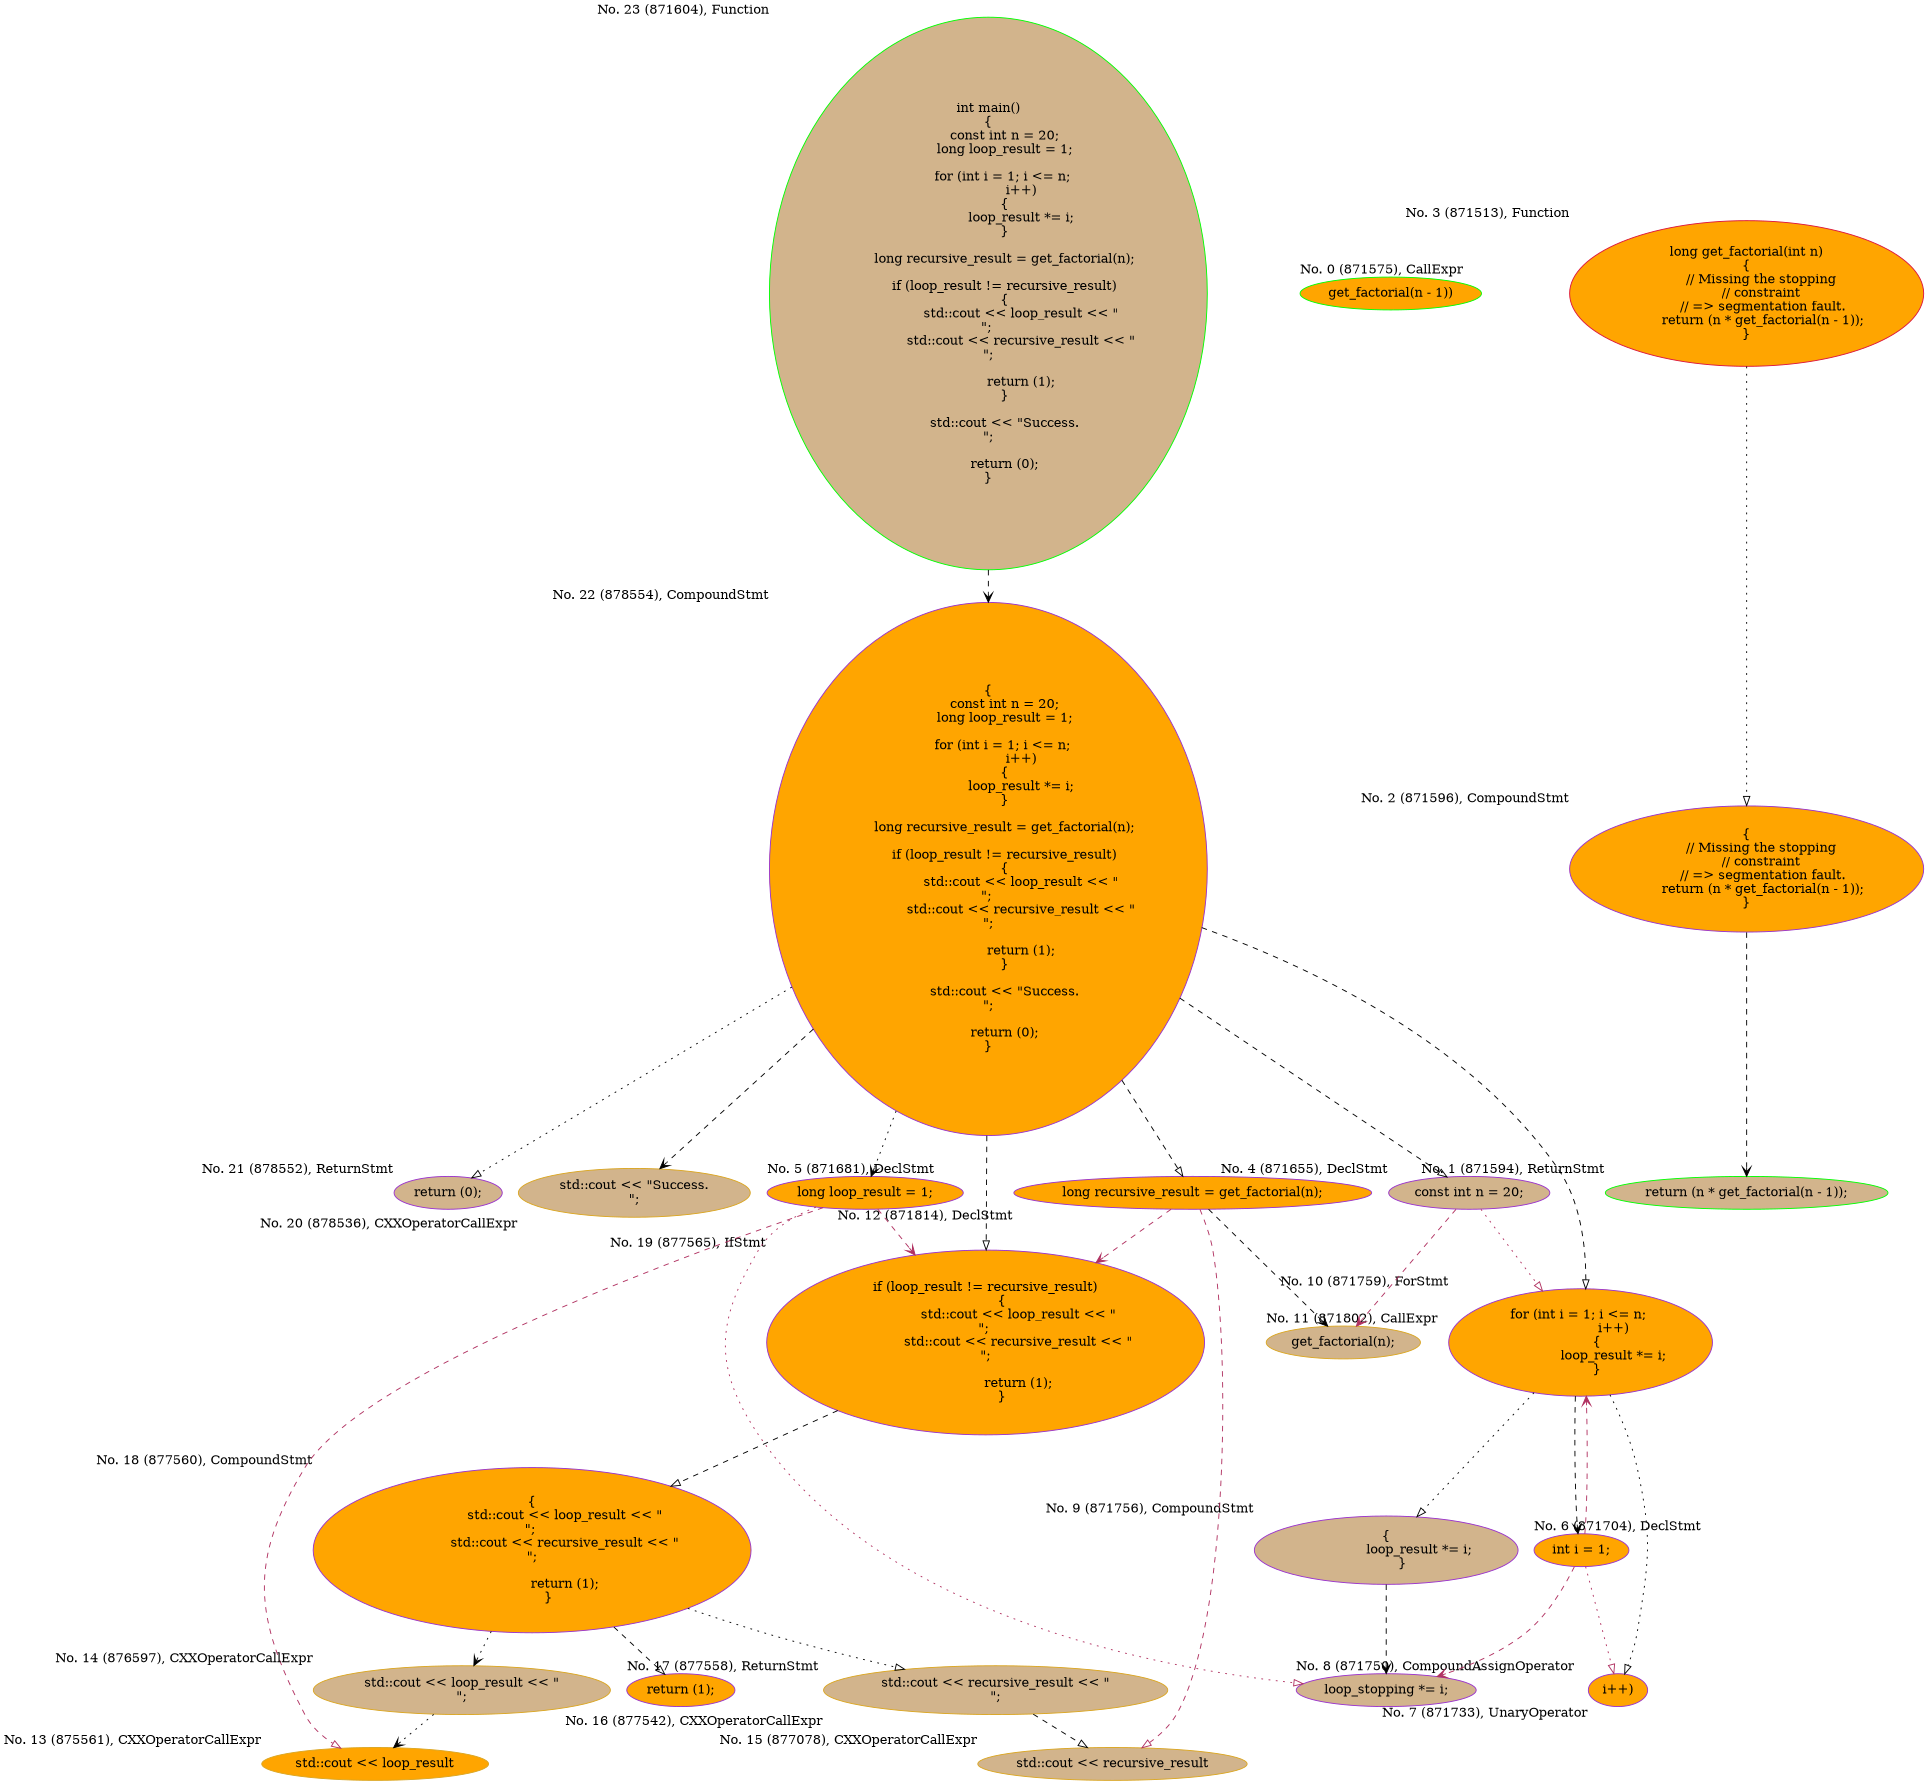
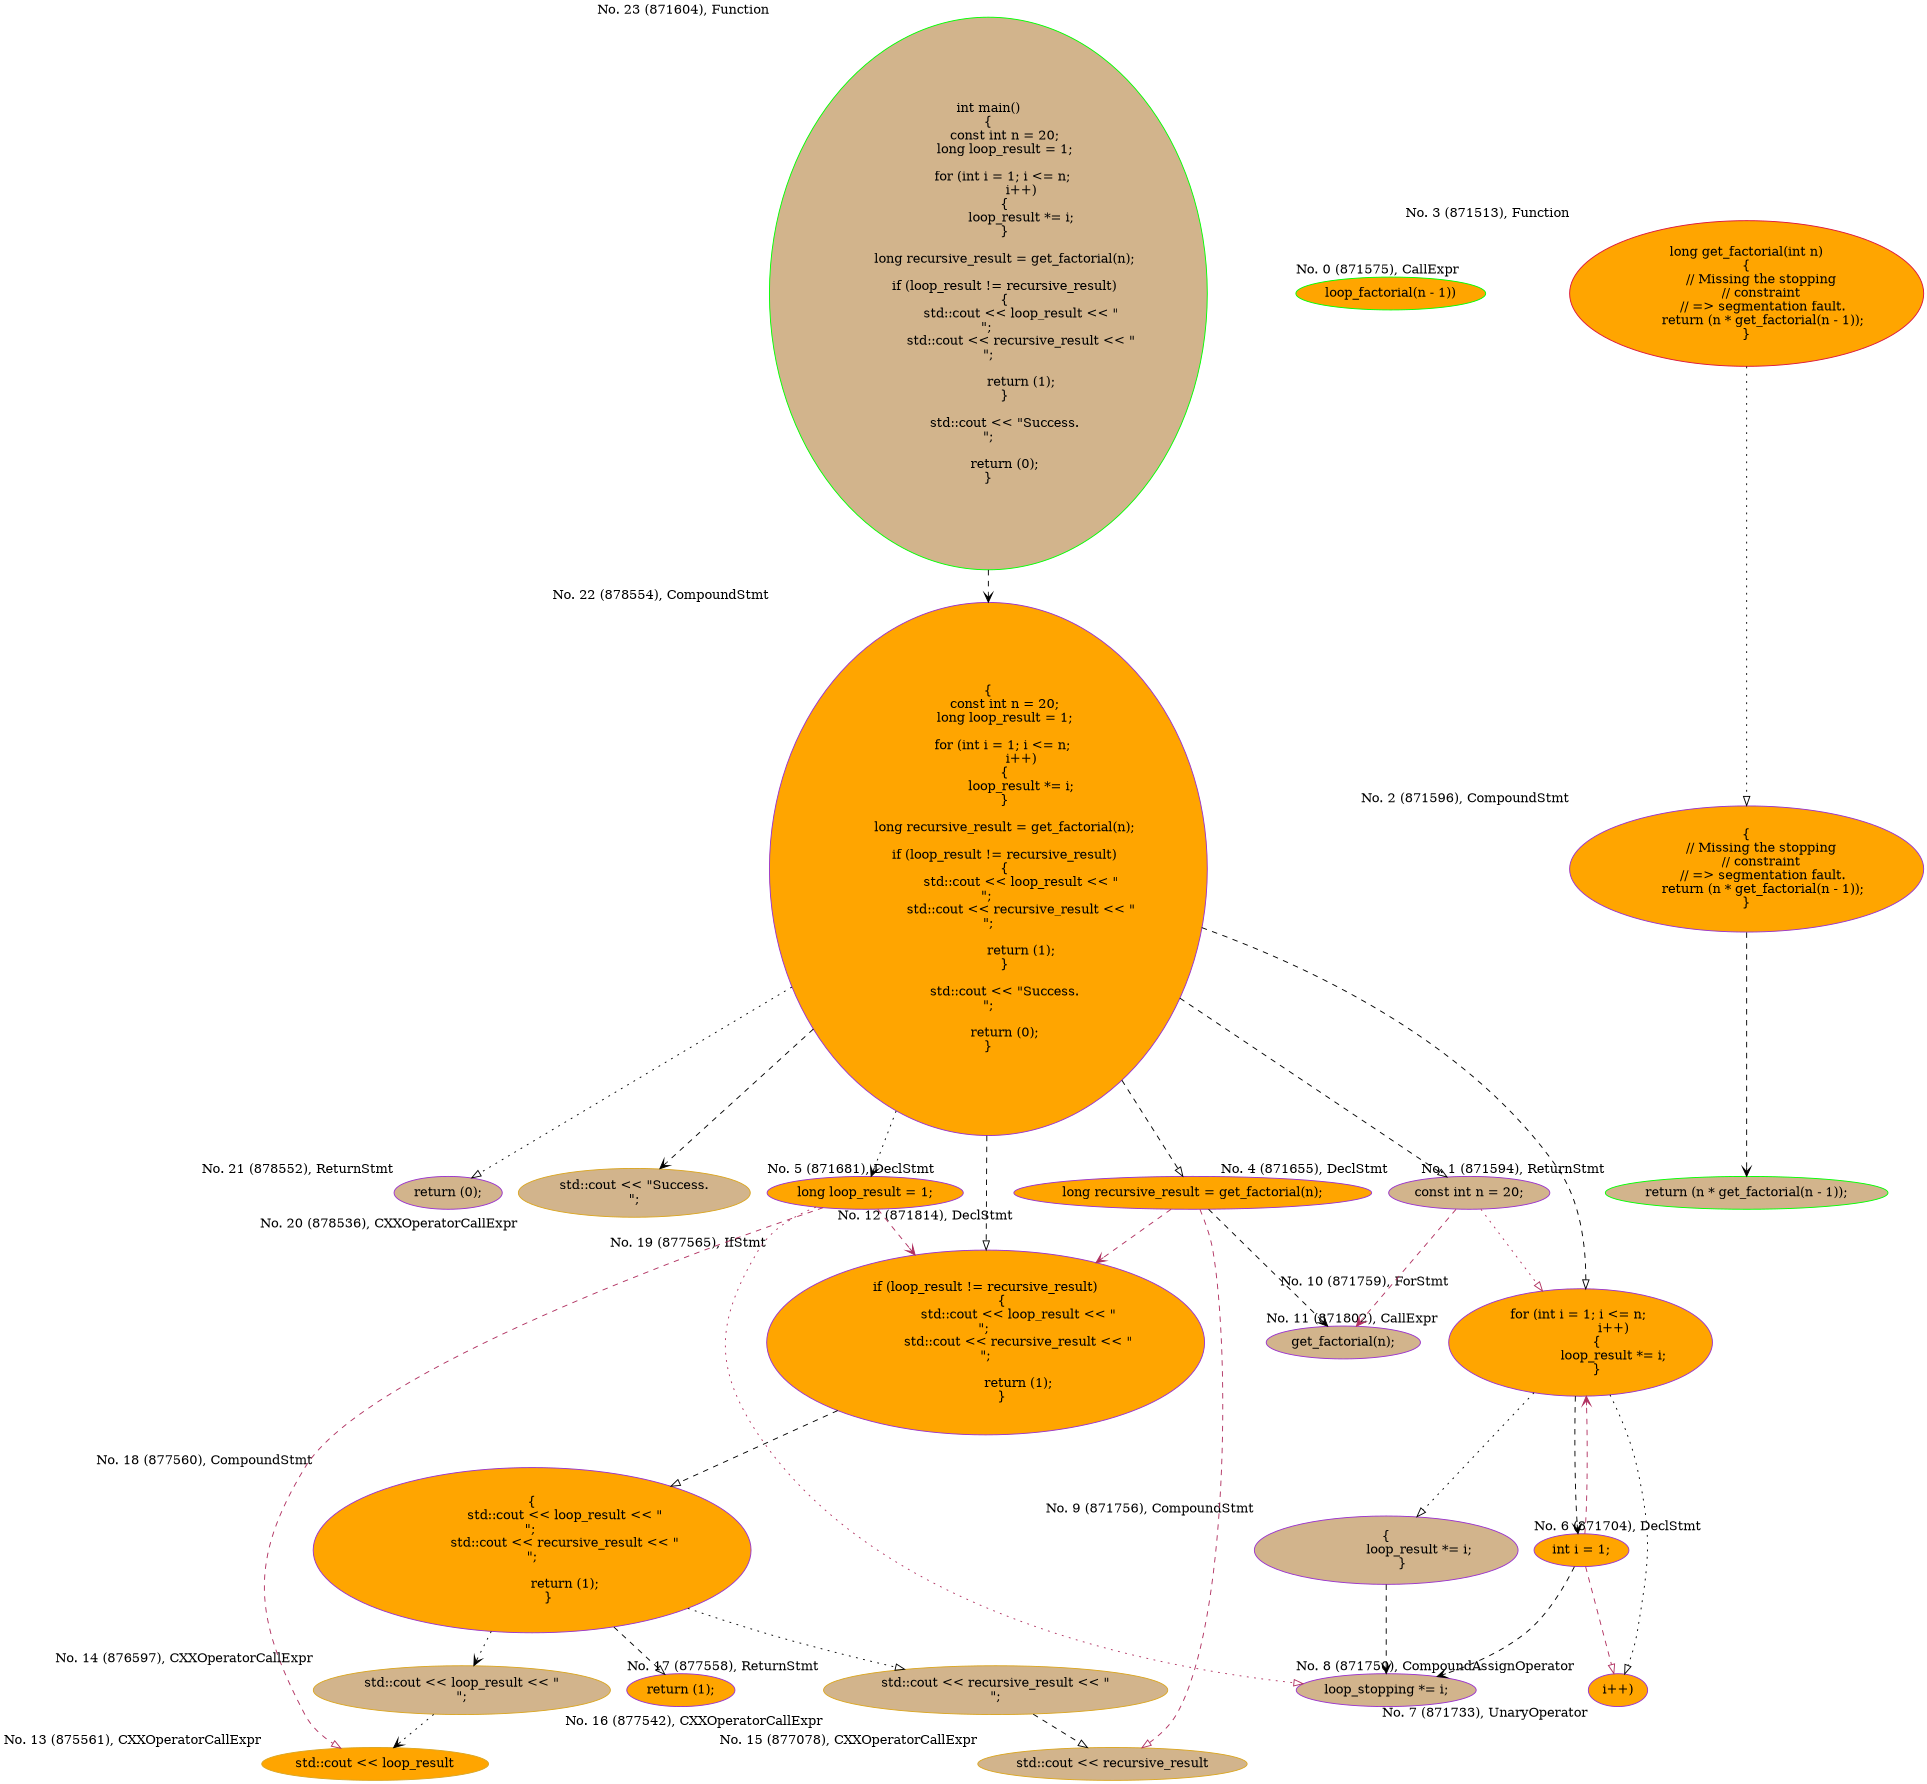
node "get_factorial(n - 1)) No. 0 (871575), CallExpr": label "get_factorial(n - 1)) No. 0 (871575), CallExpr" -> "loop_factorial(n - 1)) No. 0 (871575), CallExpr"
node "get_factorial(n); No. 11 (871802), CallExpr": color goldenrod -> darkorchid
edge "int i = 1; No. 6 (871704), DeclStmt" -> "i++) No. 7 (871733), UnaryOperator": style dotted -> dashed
edge "int i = 1; No. 6 (871704), DeclStmt" -> "loop_stopping *= i; No. 8 (871750), CompoundAssignOperator": color maroon -> black
